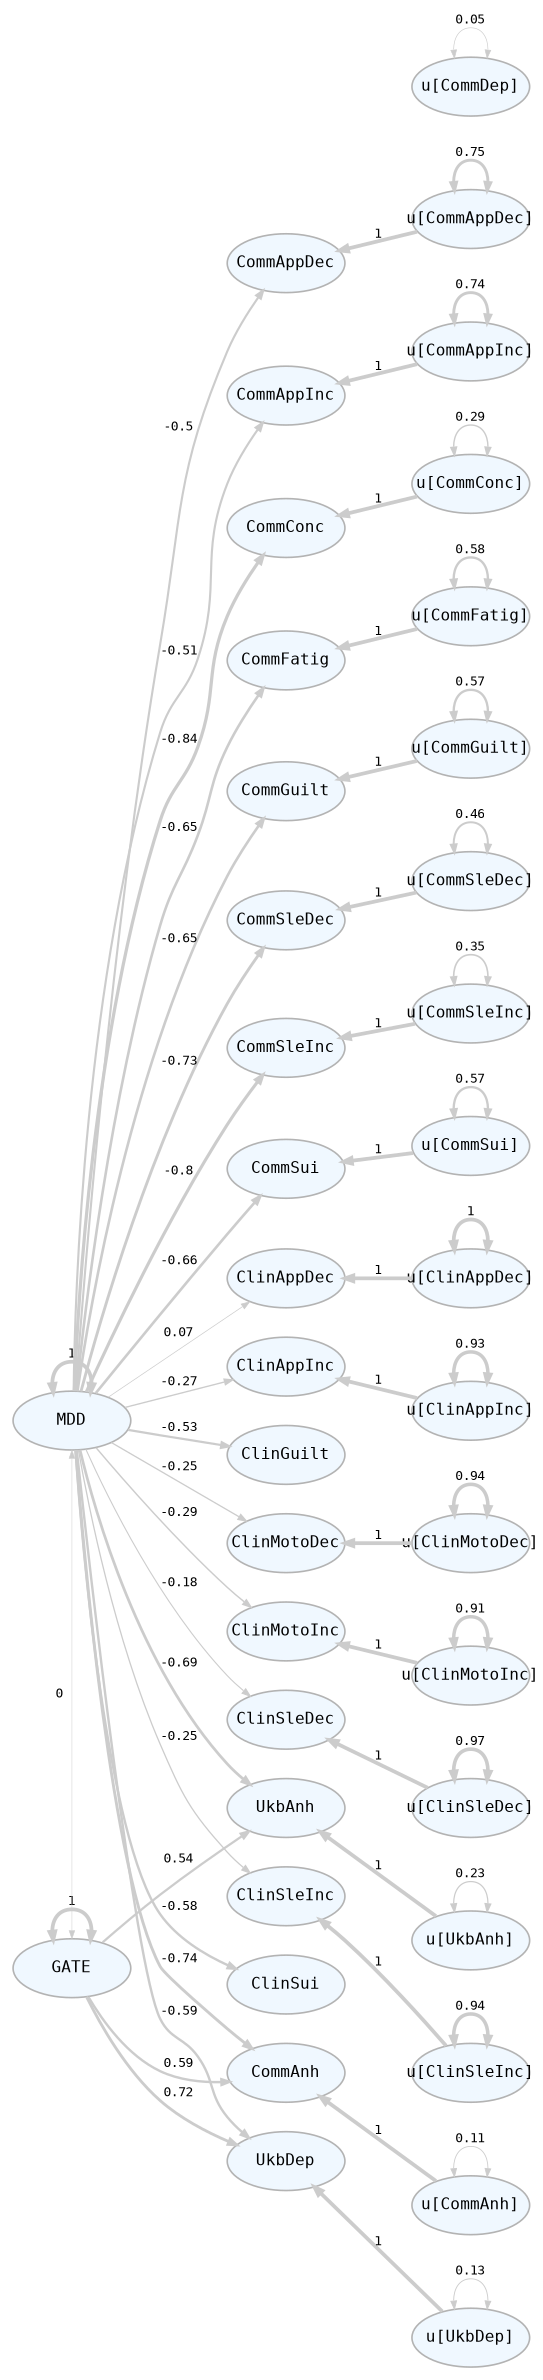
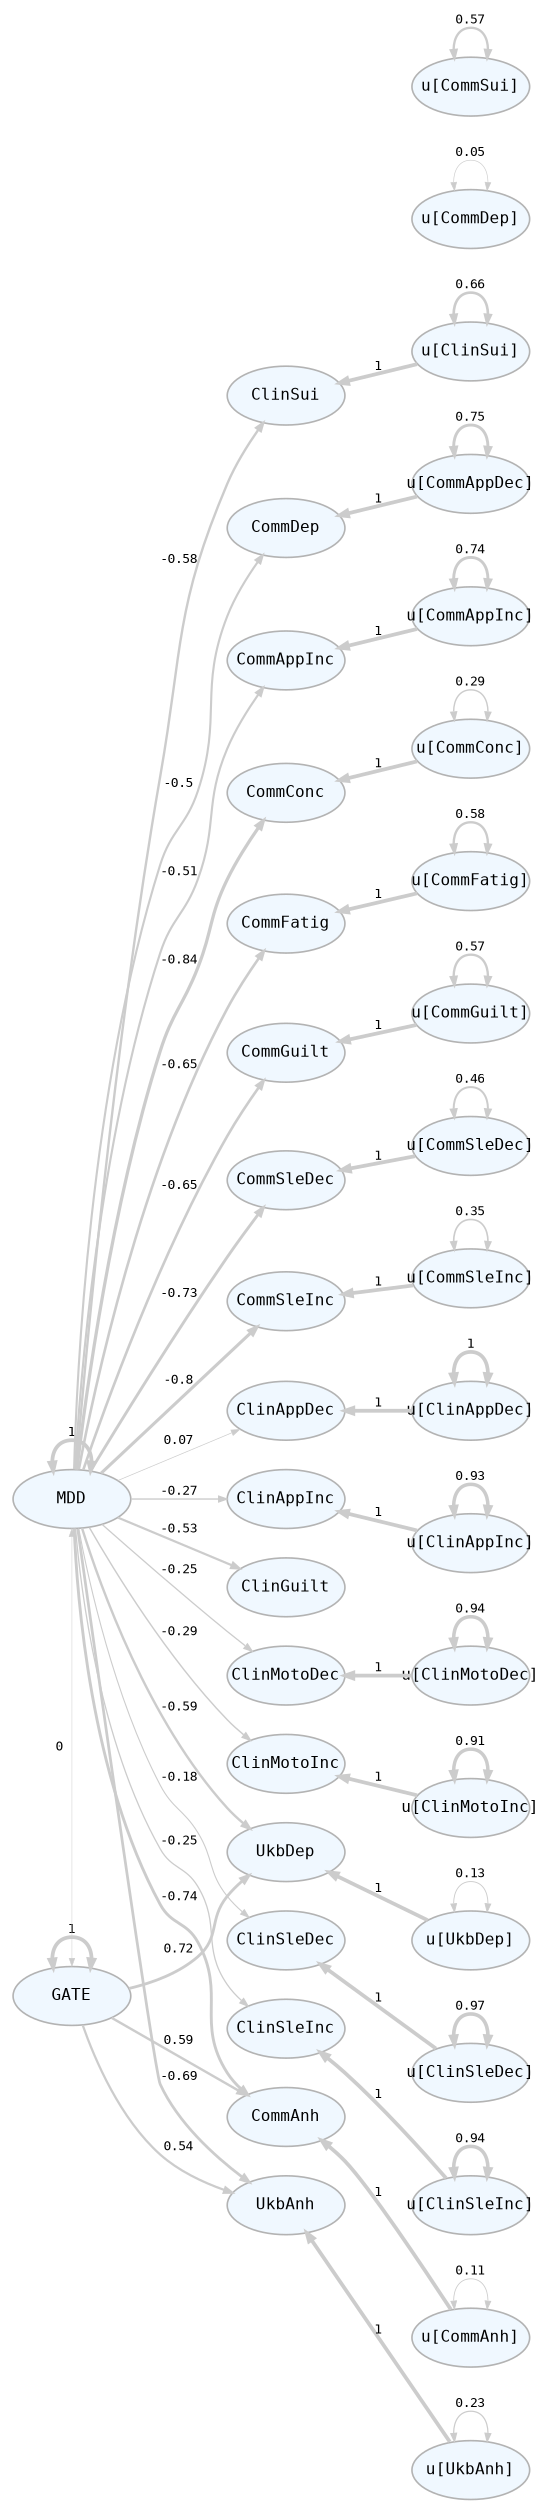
node "CommAppDec": label "CommAppDec" -> "CommDep"
node "u[ClinSui]": added
node "CommSui": removed
